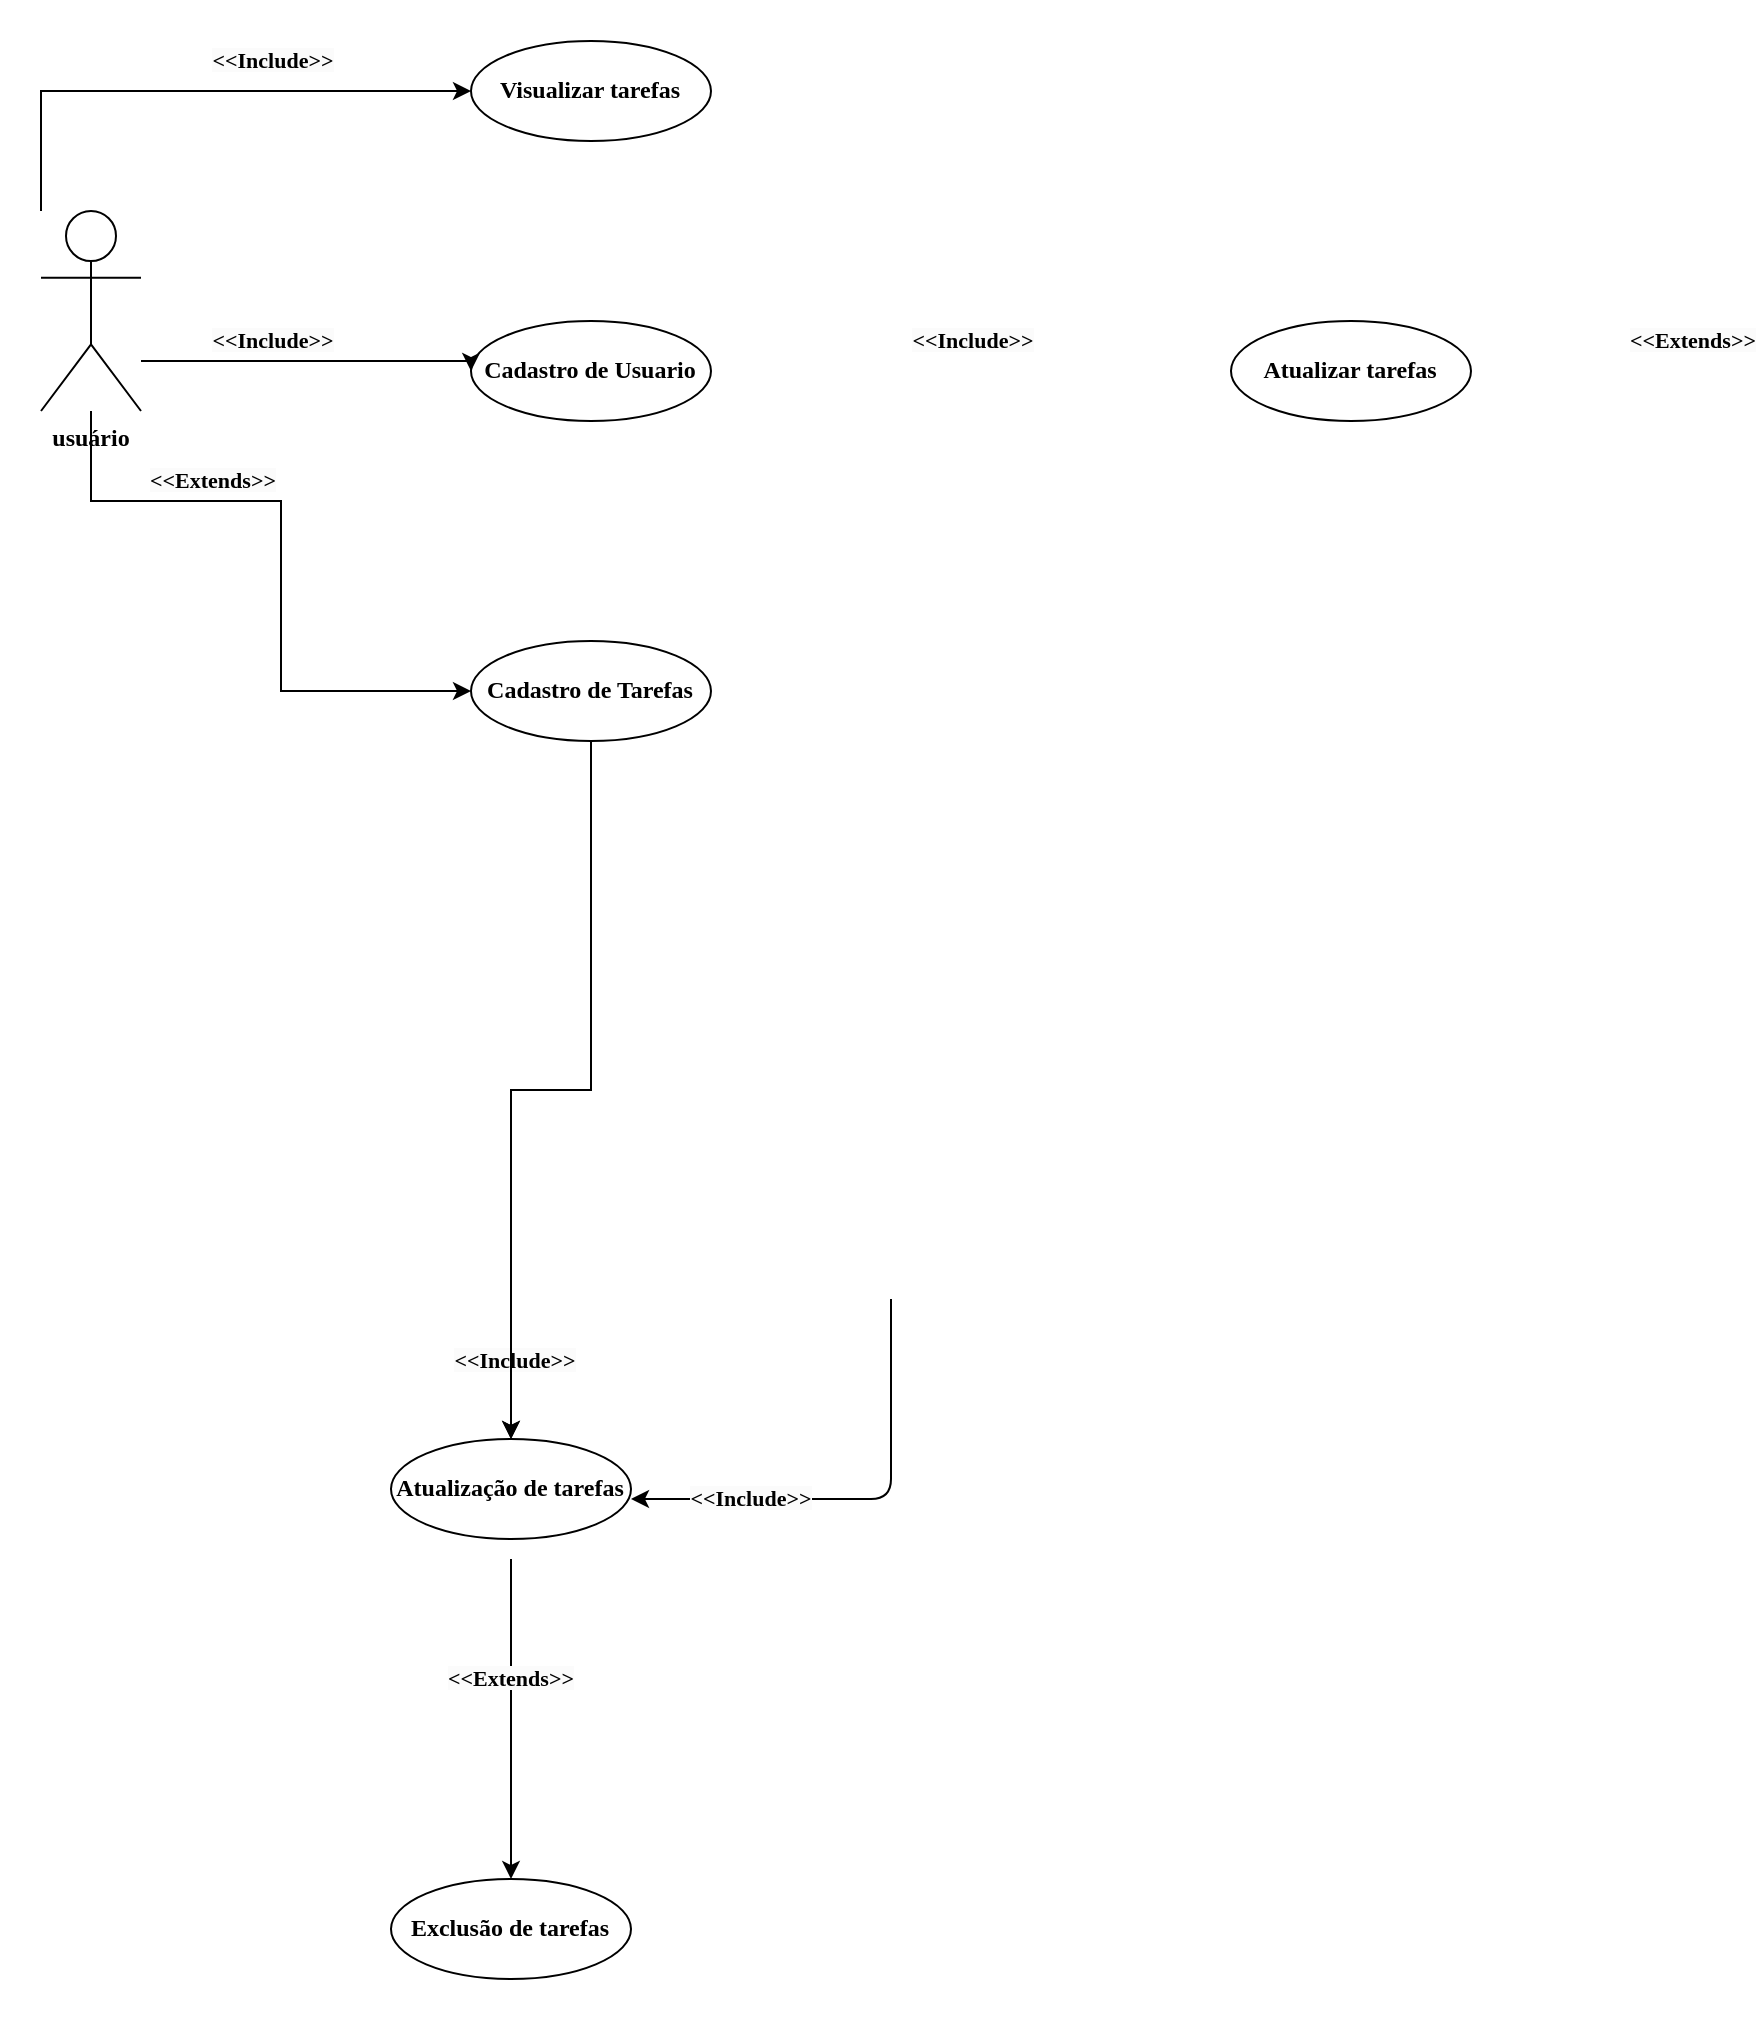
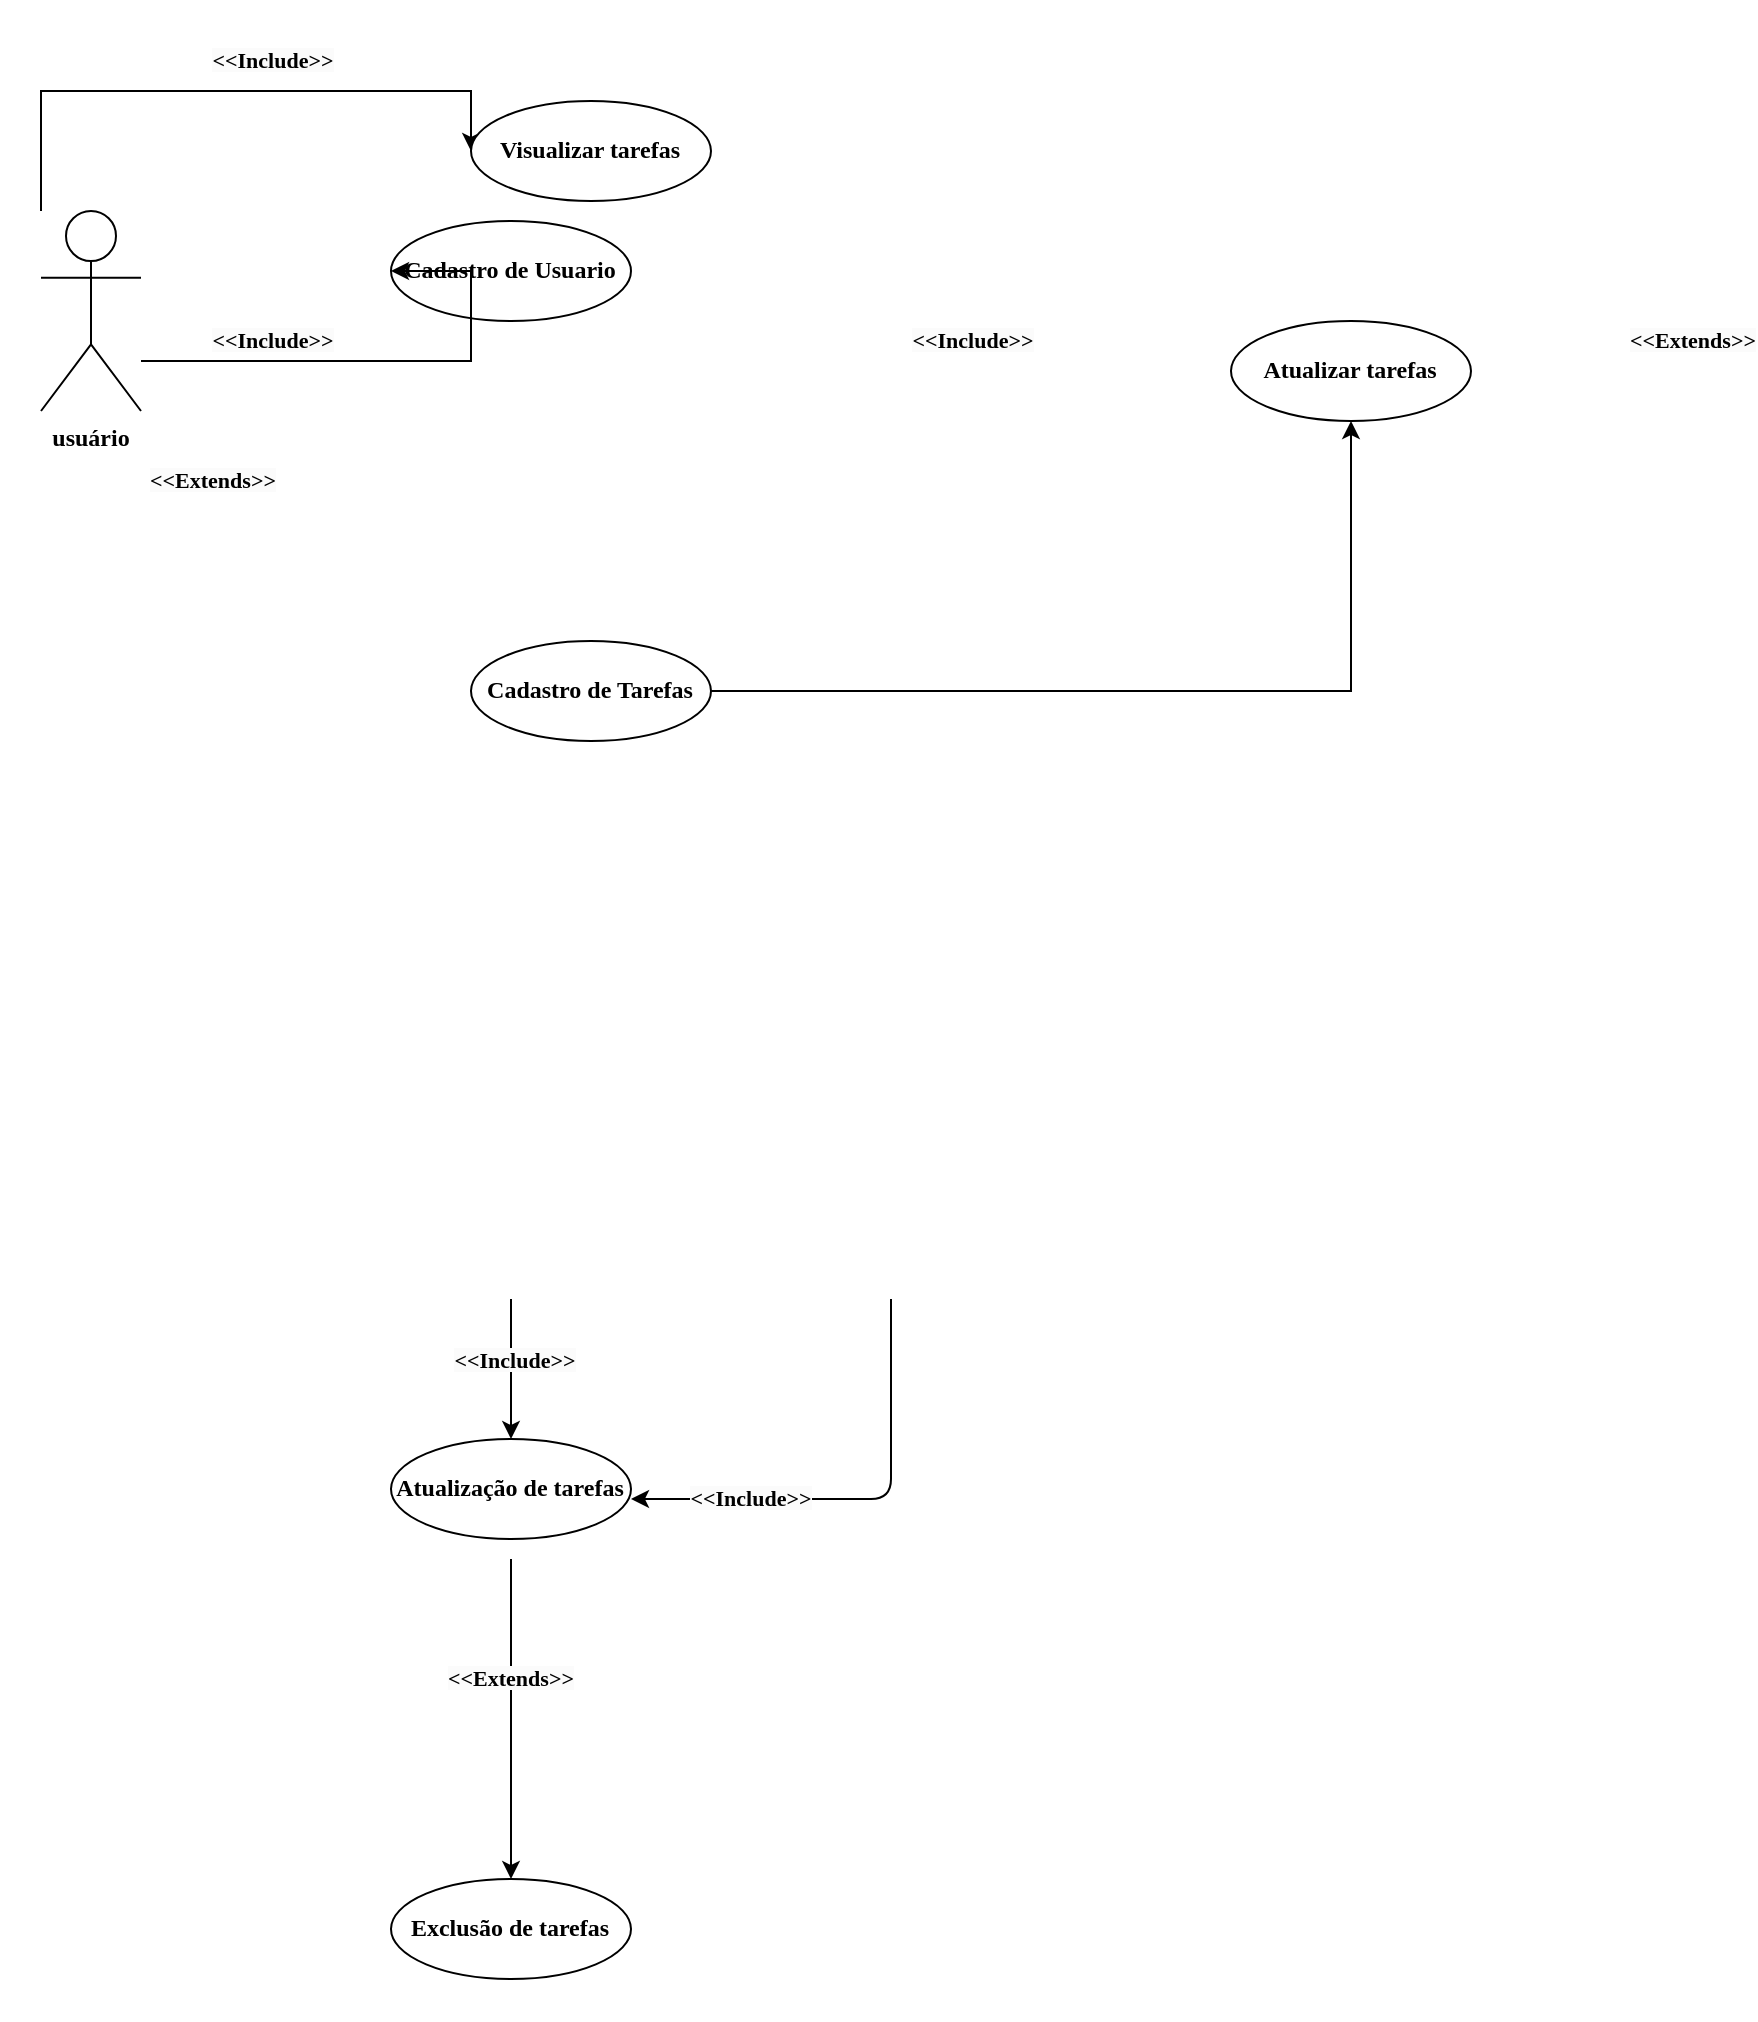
node "Visualizar tarefas": moved (591, 91) -> (591, 151)
node "Cadastro de Usuario": moved (591, 371) -> (511, 271)
edge "usuário" -> "Cadastro de Tarefas": removed
edge "Cadastro de Tarefas" -> "Atualização de tarefas": now "Cadastro de Tarefas" -> "Atualizar tarefas"
